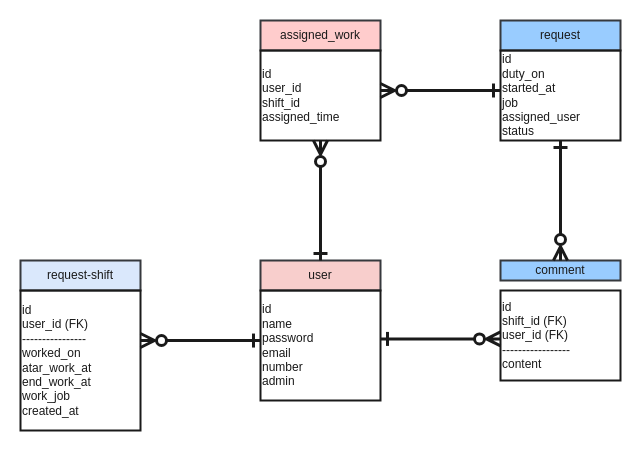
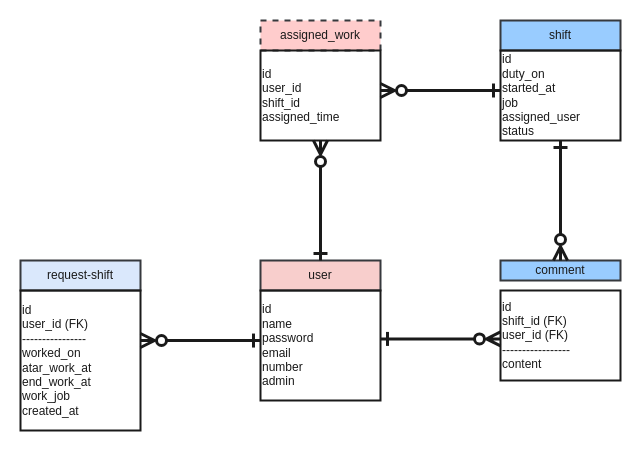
node "assigned_work": style solid -> dashed
node "request": label "request" -> "shift"
